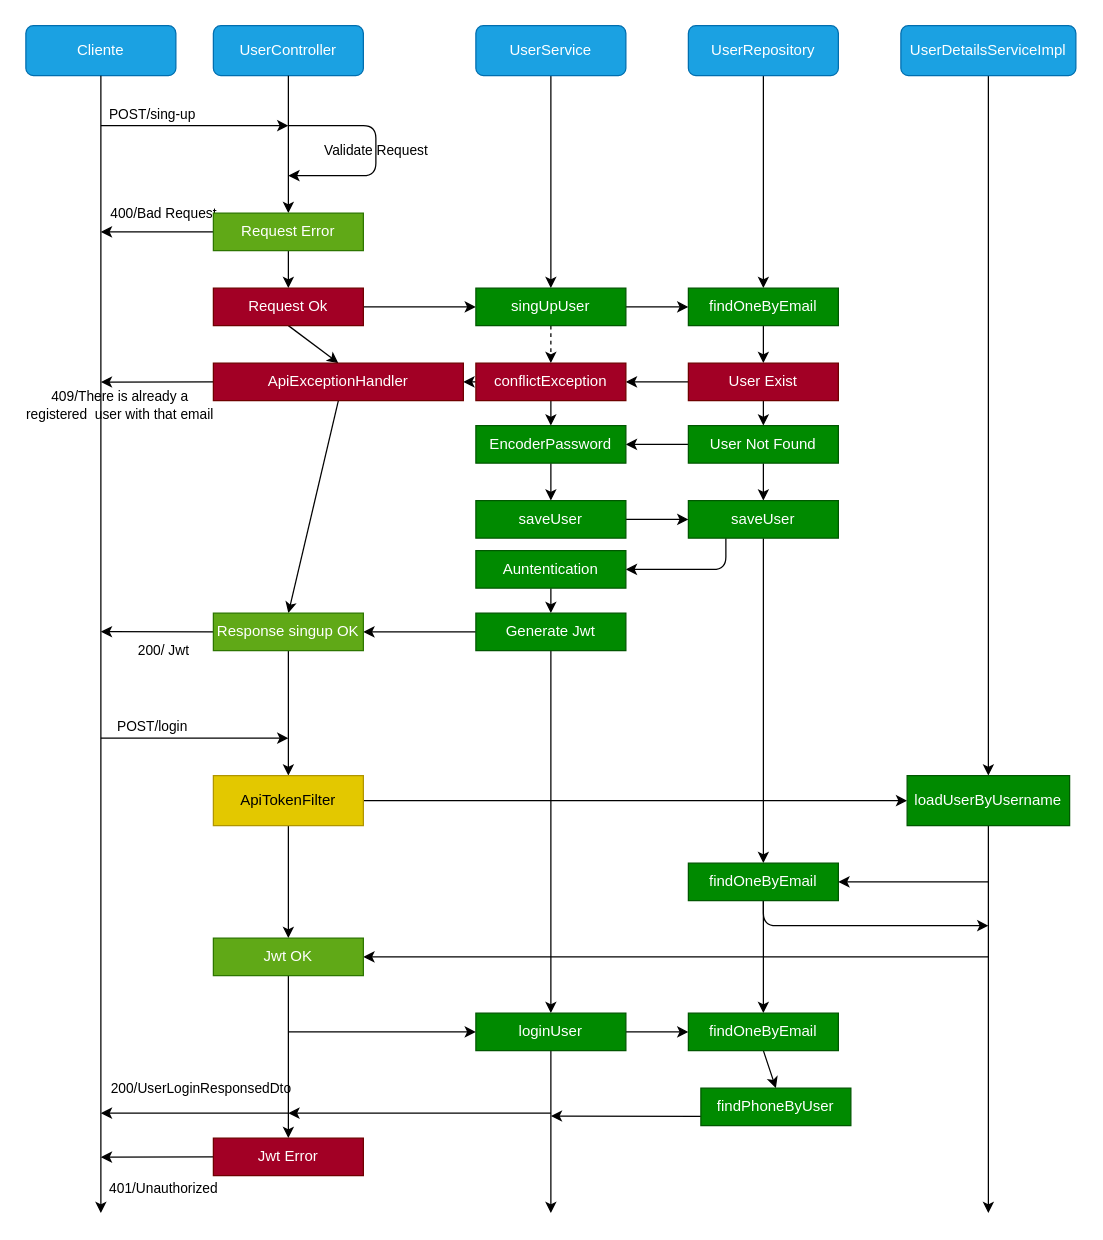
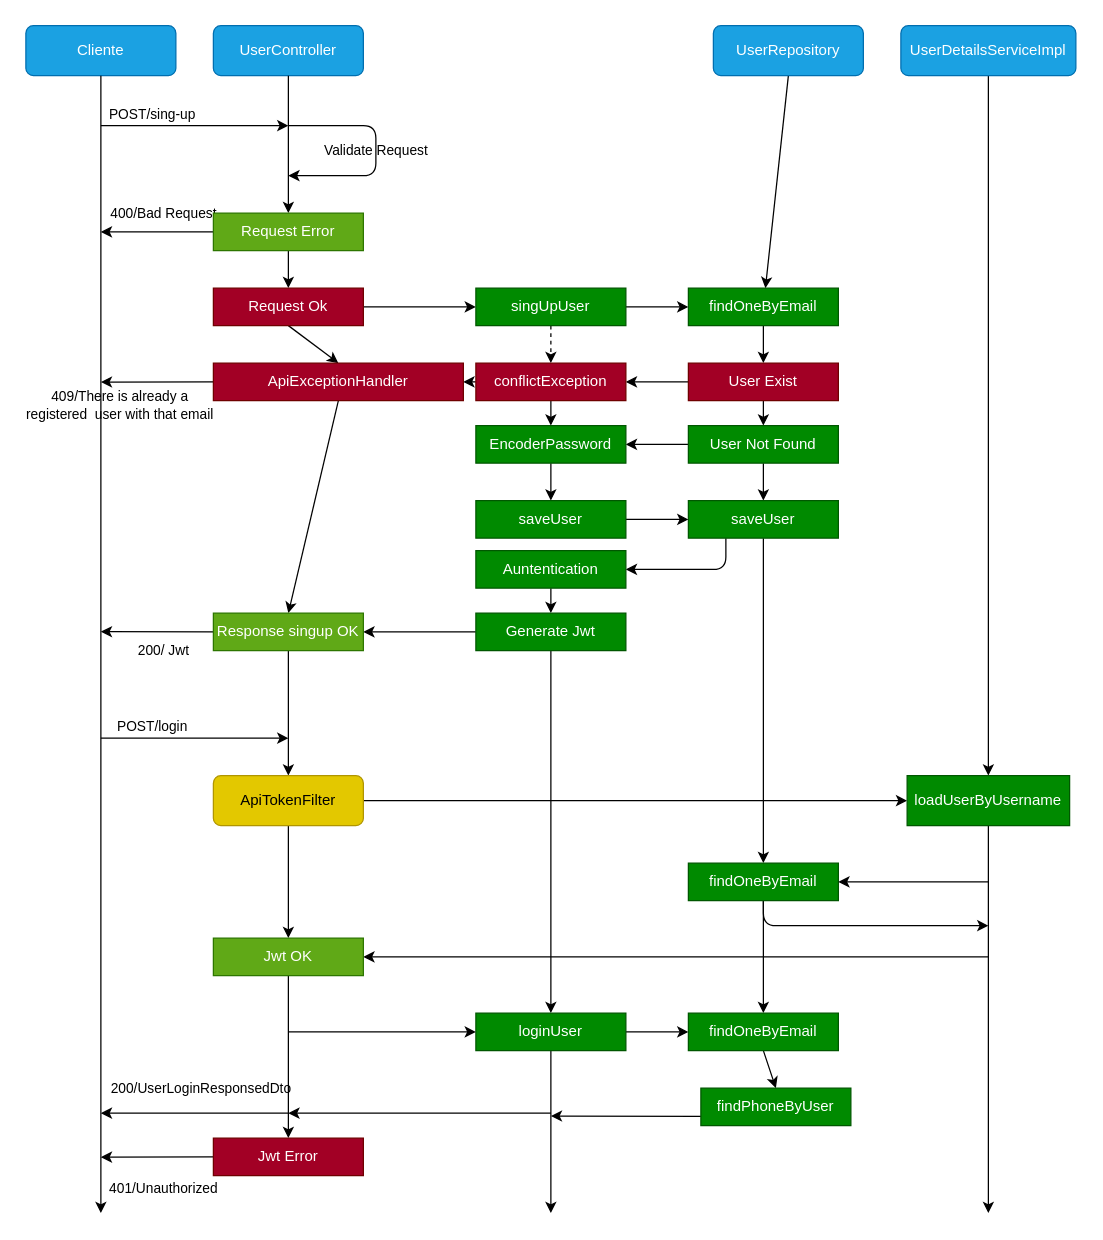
node "UserService": removed
node "UserRepository": moved (763, 51) -> (788, 51)
edge "UserService" -> "singUpUser": removed
node "ApiTokenFilter": shape rectangle -> rounded rectangle
